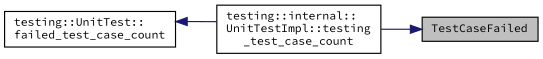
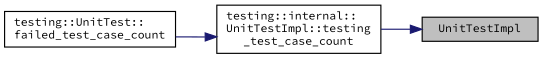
edge "testing::internal:: UnitTestImpl::testing _test_case_count" -> "testing::UnitTest:: failed_test_case_count": reversed
node "TestCaseFailed": label "TestCaseFailed" -> "UnitTestImpl"
